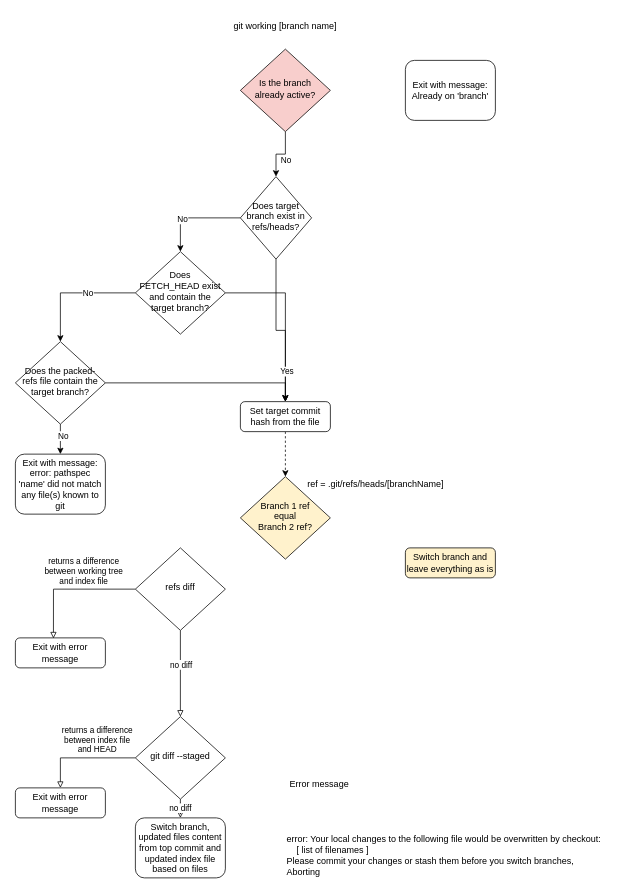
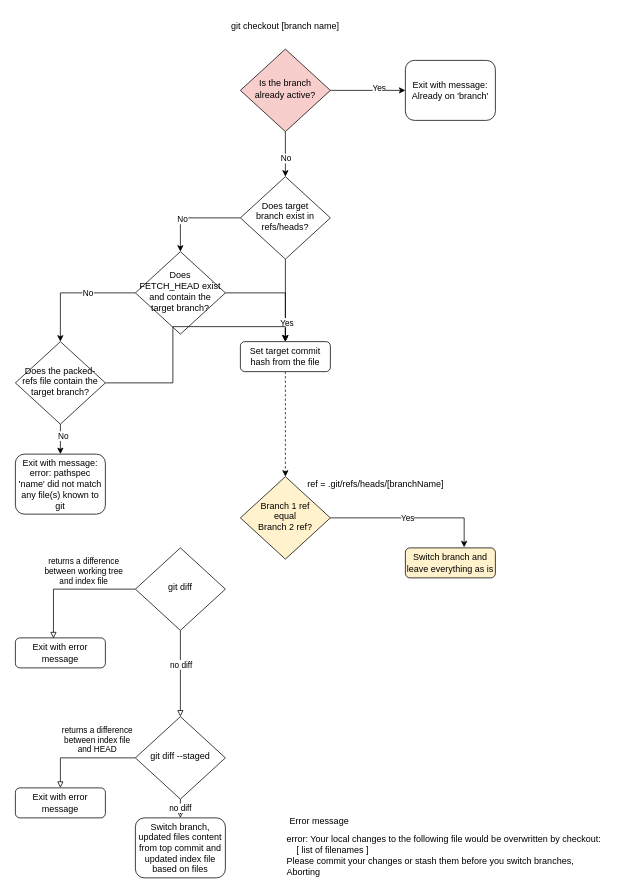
node "git working [branch name]": label "git working [branch name]" -> "git checkout [branch name]"
edge "Is the branch already active?" -> "Exit with message: Already on 'branch'": added, label "Yes"
node "Does target branch exist in refs/heads?": size 71x83 -> 90x83
node "Set target commit hash from the file": moved (285, 417) -> (285, 357)
edge "Branch 1 ref equal Branch 2 ref?" -> "Switch branch and leave everything as is": added, label "Yes"
node "refs diff": label "refs diff" -> "git diff"
node "Error message": moved (319, 784) -> (319, 822)
